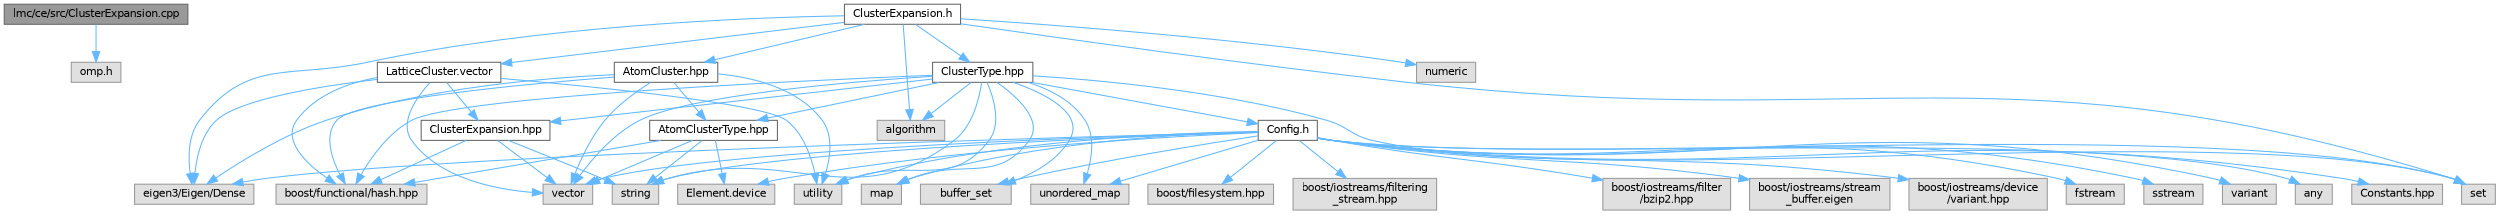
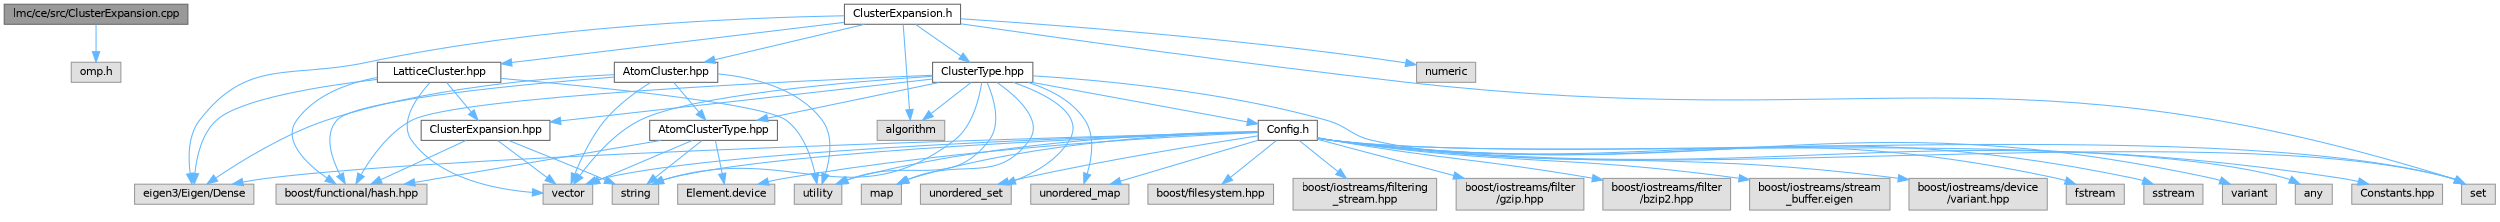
node "LatticeCluster.vector": label "LatticeCluster.vector" -> "LatticeCluster.hpp"
node "buffer_set": label "buffer_set" -> "unordered_set"
node "boost/iostreams/filter /gzip.hpp": added
